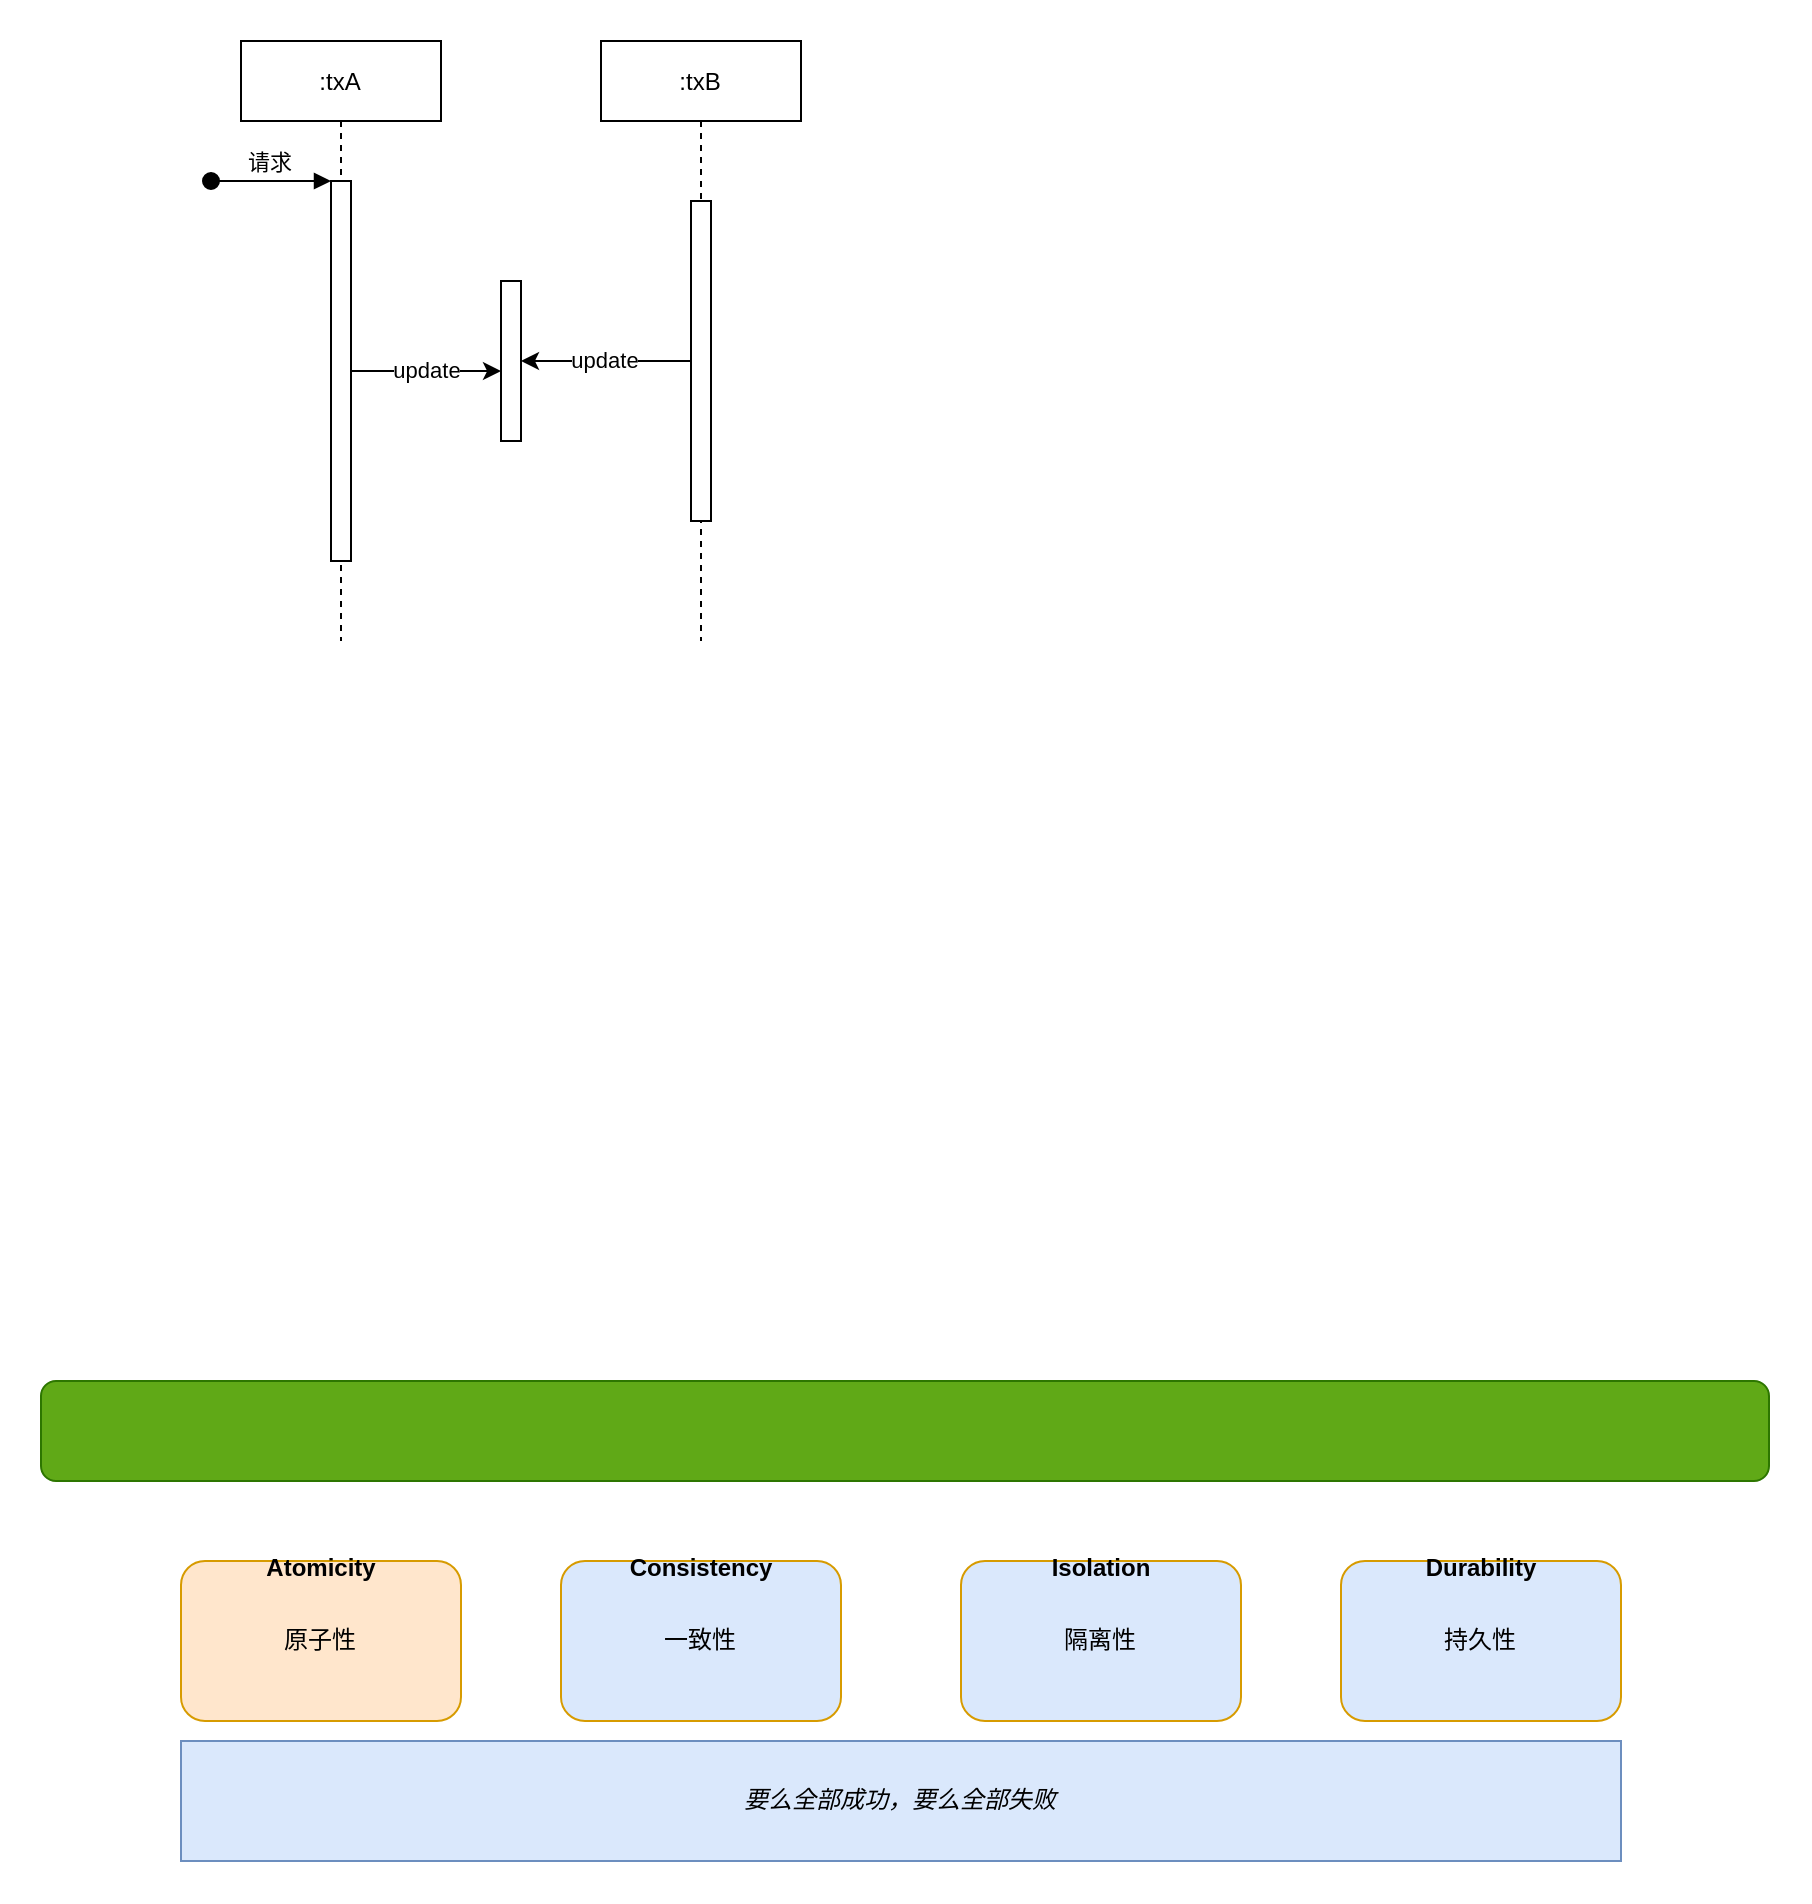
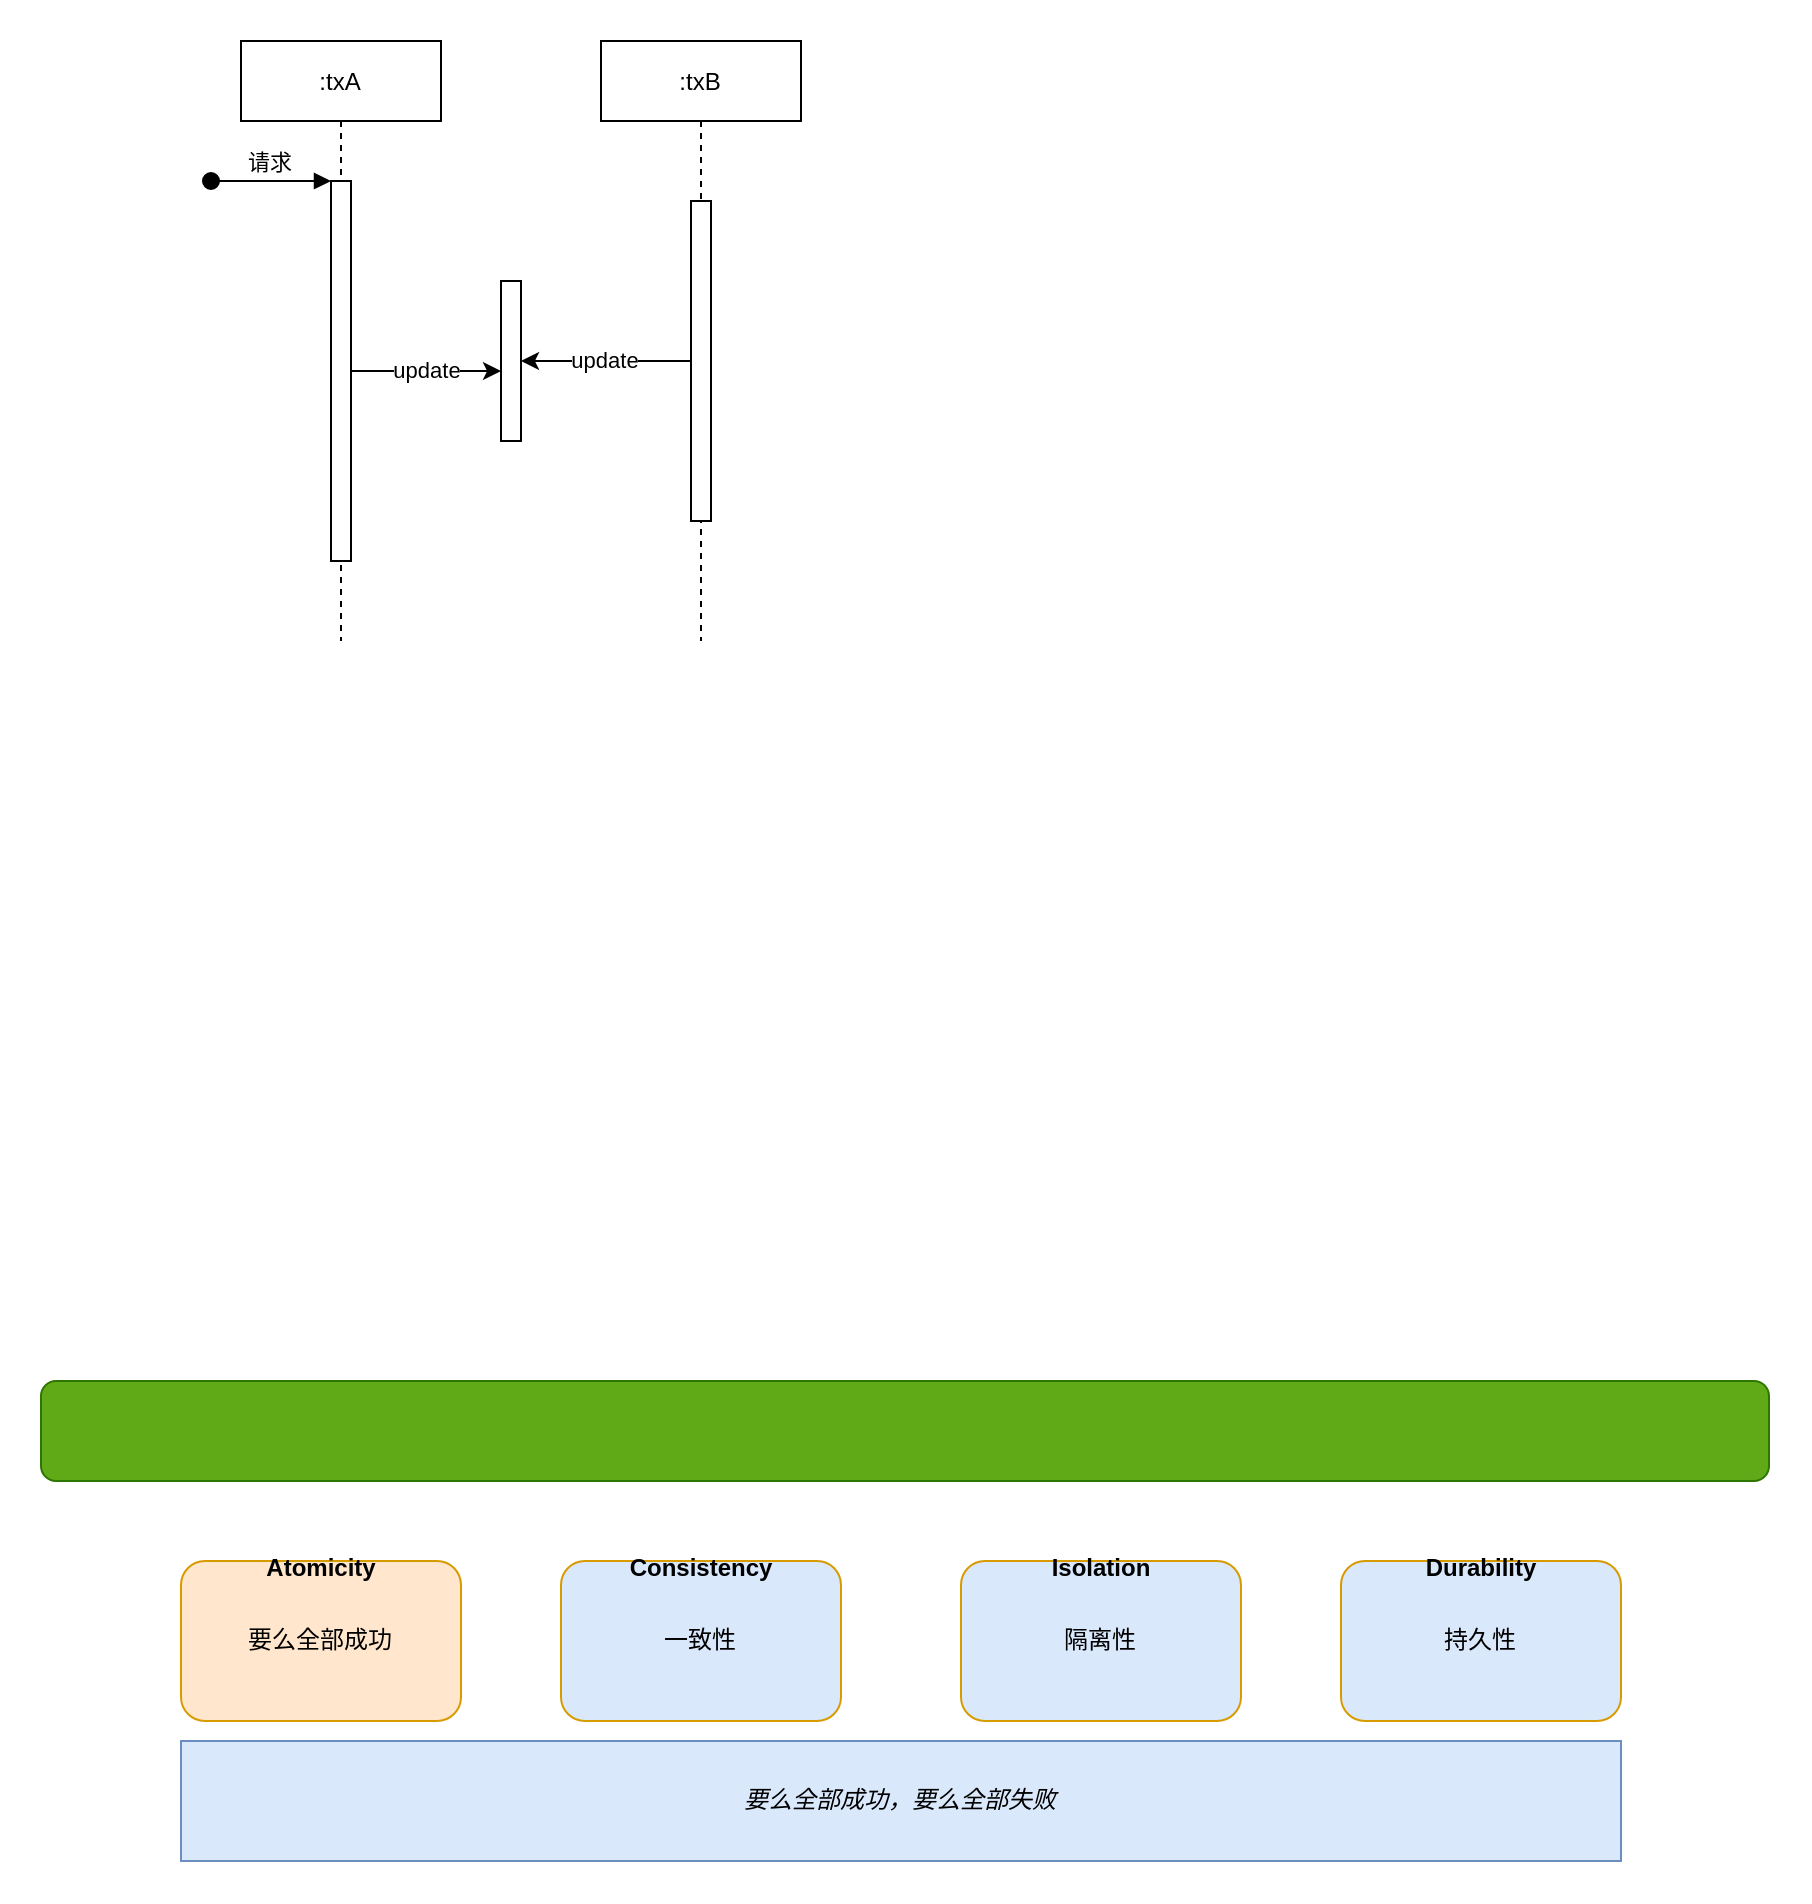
node "原子性": label "原子性" -> "要么全部成功"
